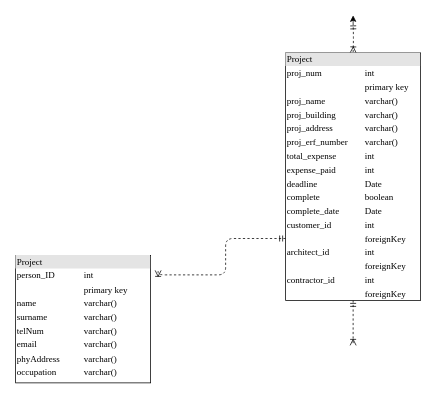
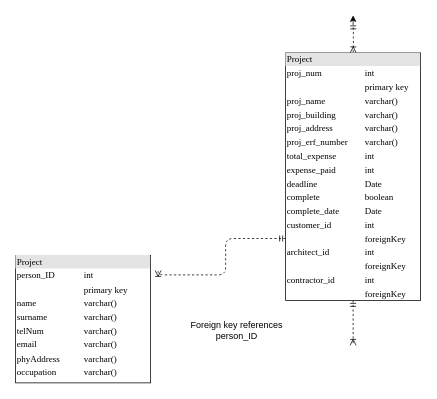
node "Foreign key references person_ID": added
